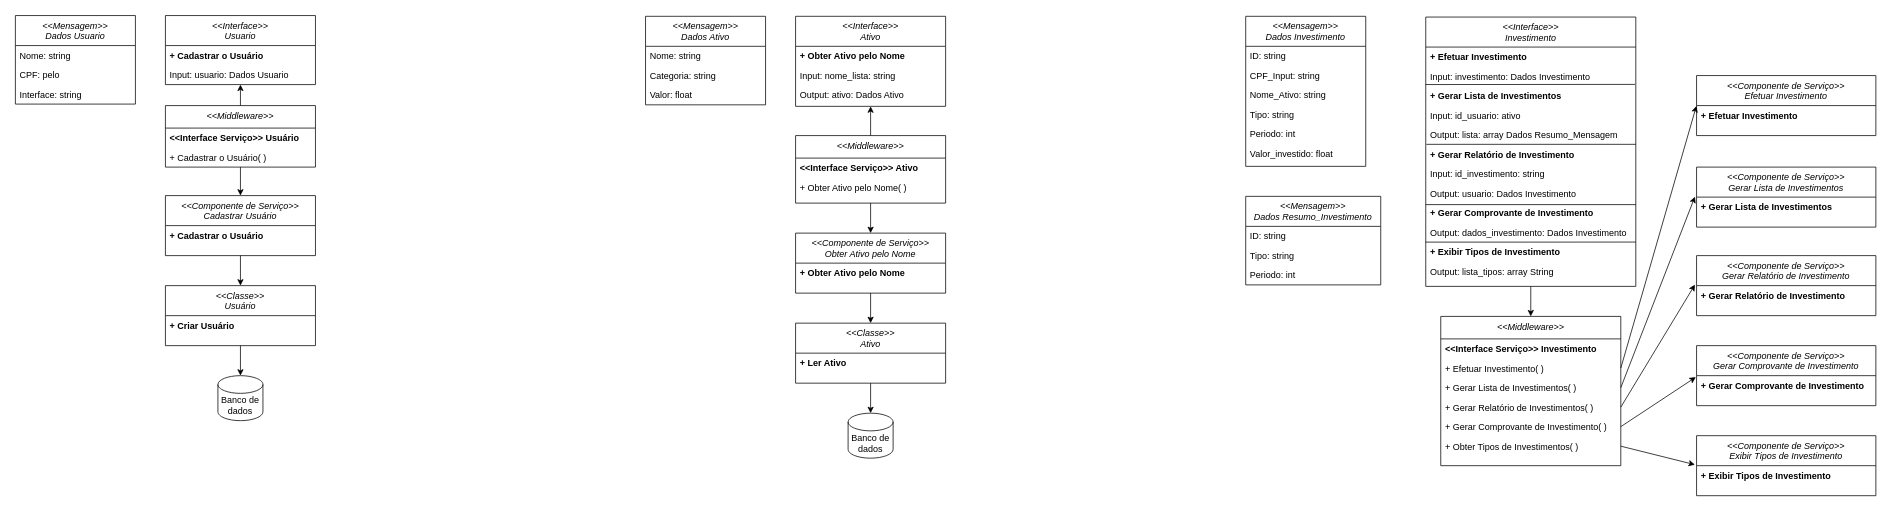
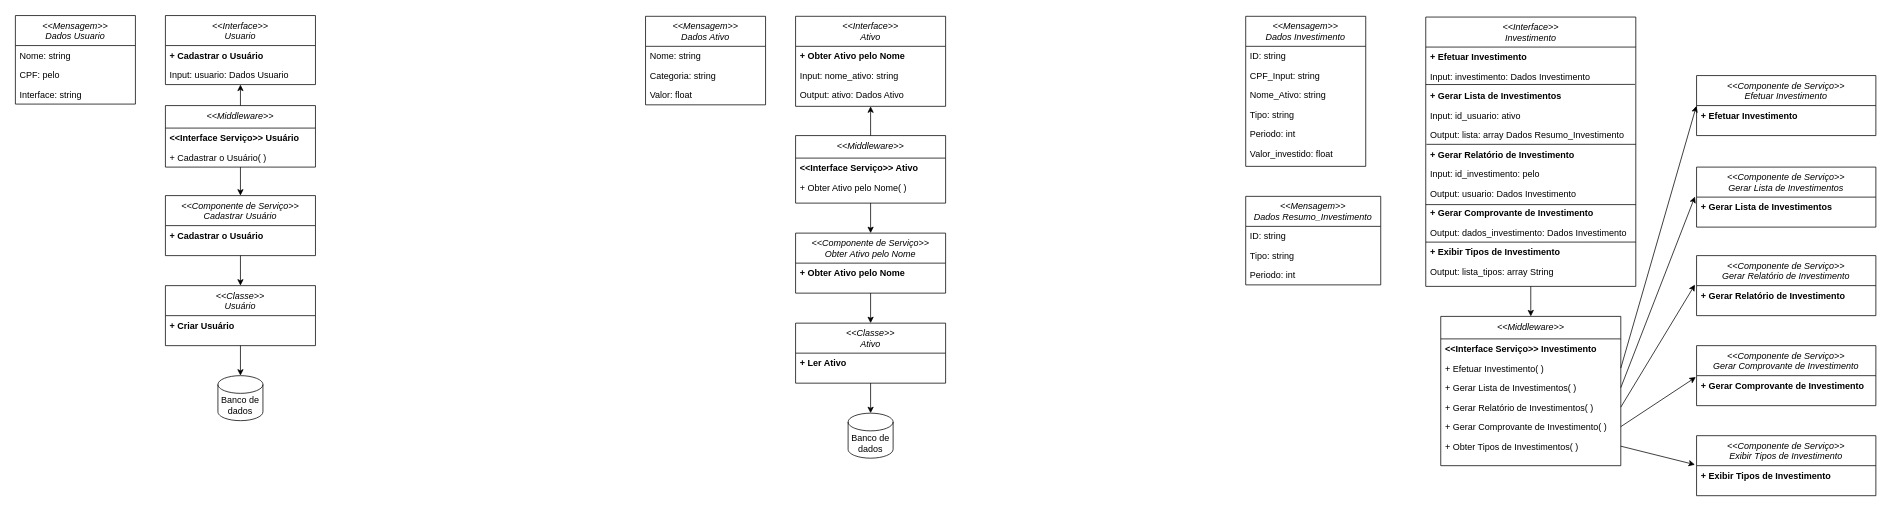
node "Input: nome_lista: string": label "Input: nome_lista: string" -> "Input: nome_ativo: string"
node "Output: lista: array Dados Resumo_Mensagem": label "Output: lista: array Dados Resumo_Mensagem" -> "Output: lista: array Dados Resumo_Investimento"
node "Input: id_investimento: string": label "Input: id_investimento: string" -> "Input: id_investimento: pelo"
